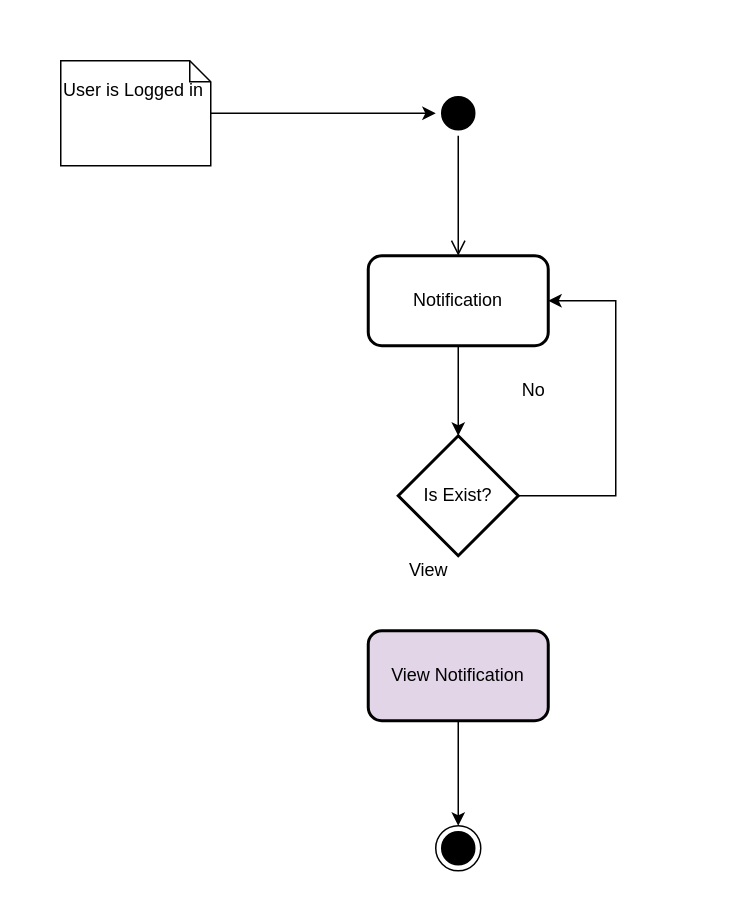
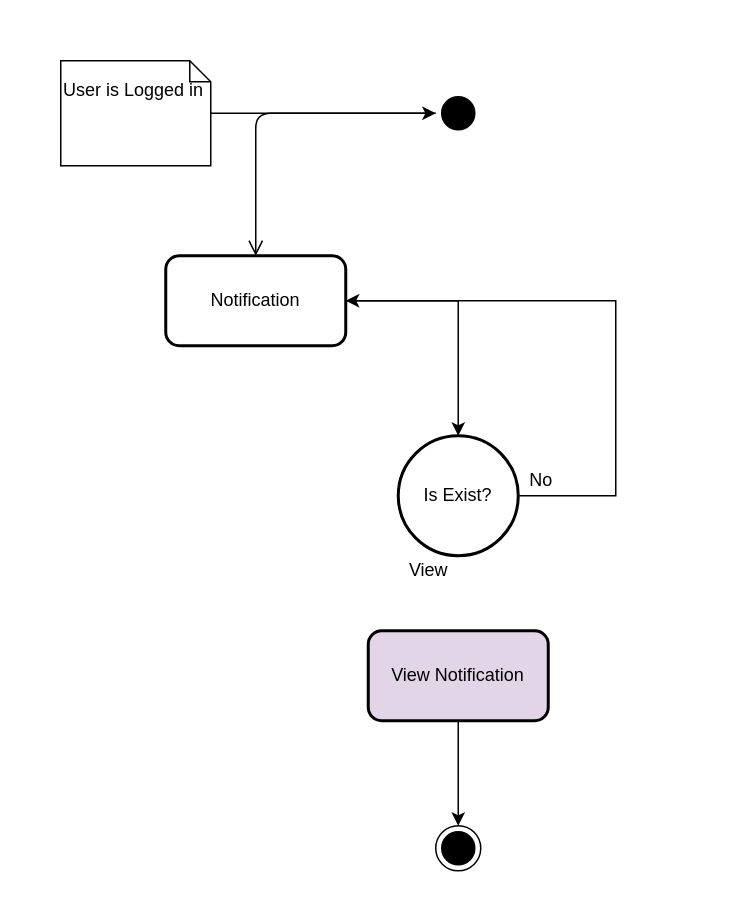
node "Notification": moved (458, 301) -> (256, 301)
node "No": moved (533, 391) -> (541, 481)
node "Is Exist?": shape diamond -> ellipse
